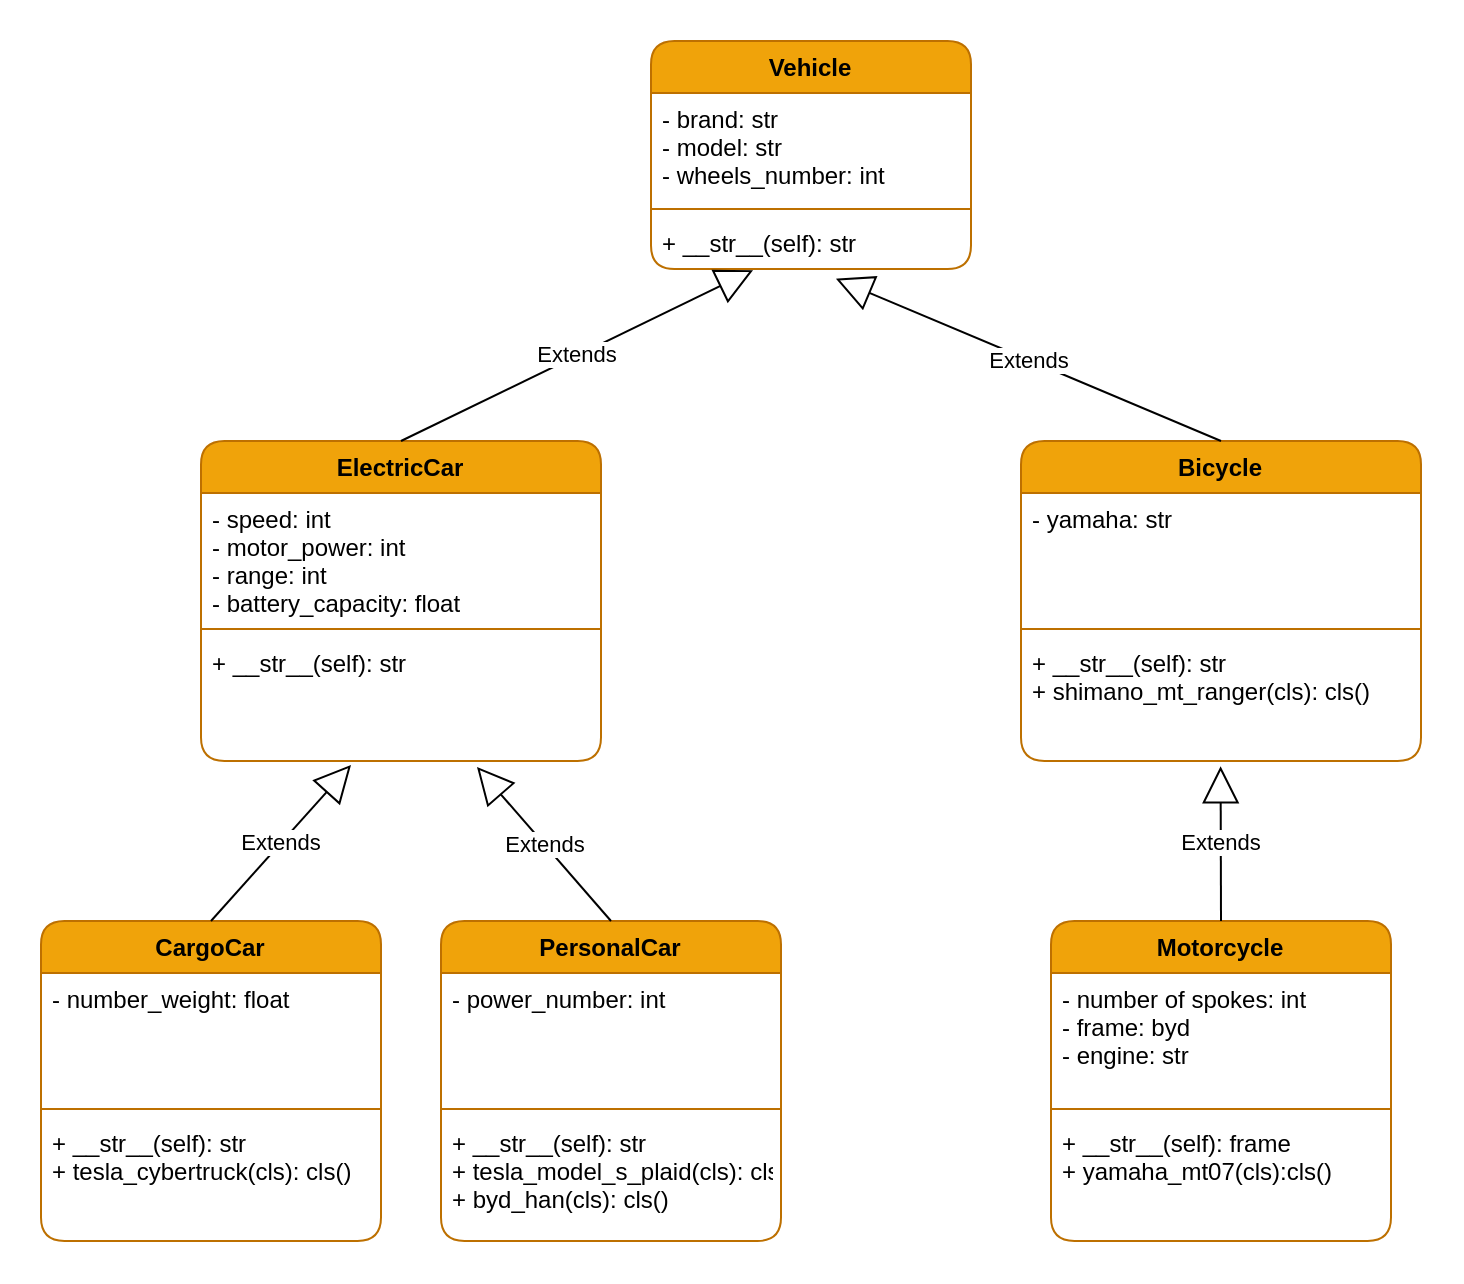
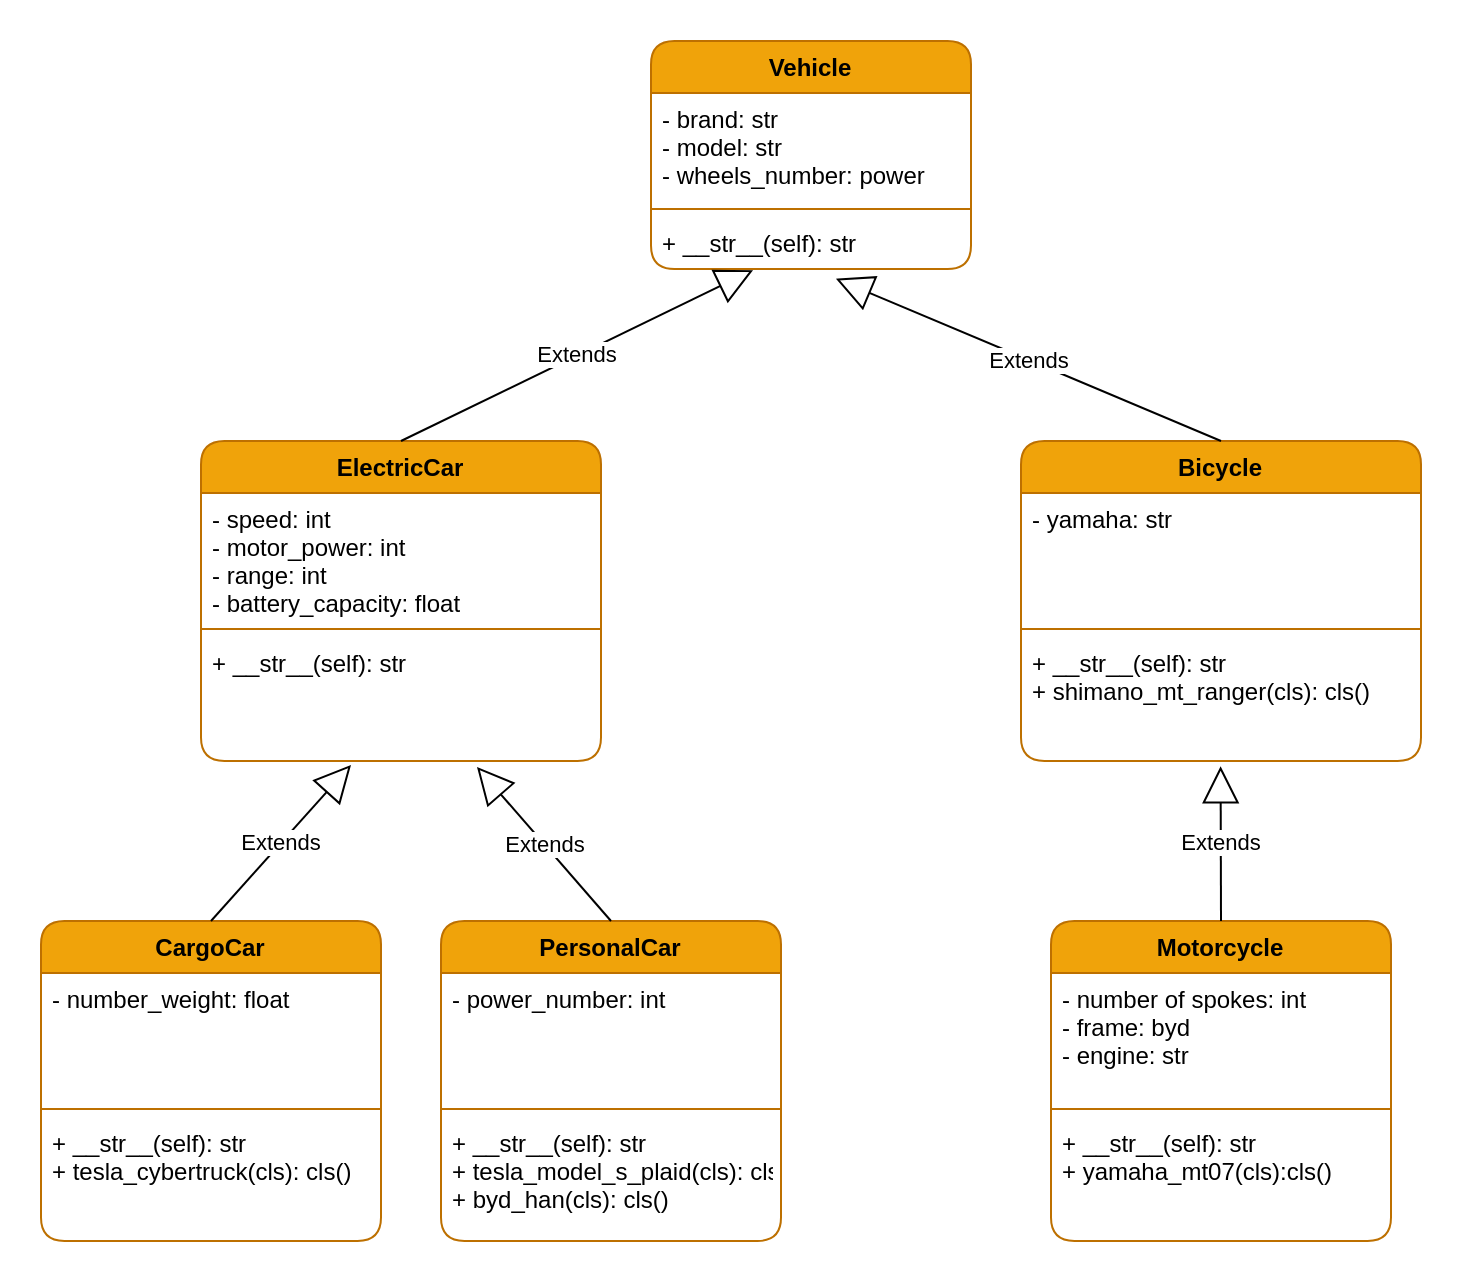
node "- brand: str - model: str - wheels_number: int": label "- brand: str - model: str - wheels_number: int" -> "- brand: str - model: str - wheels_number: power"
node "+ __str__(self): frame + yamaha_mt07(cls):cls()": label "+ __str__(self): frame + yamaha_mt07(cls):cls()" -> "+ __str__(self): str + yamaha_mt07(cls):cls()"
